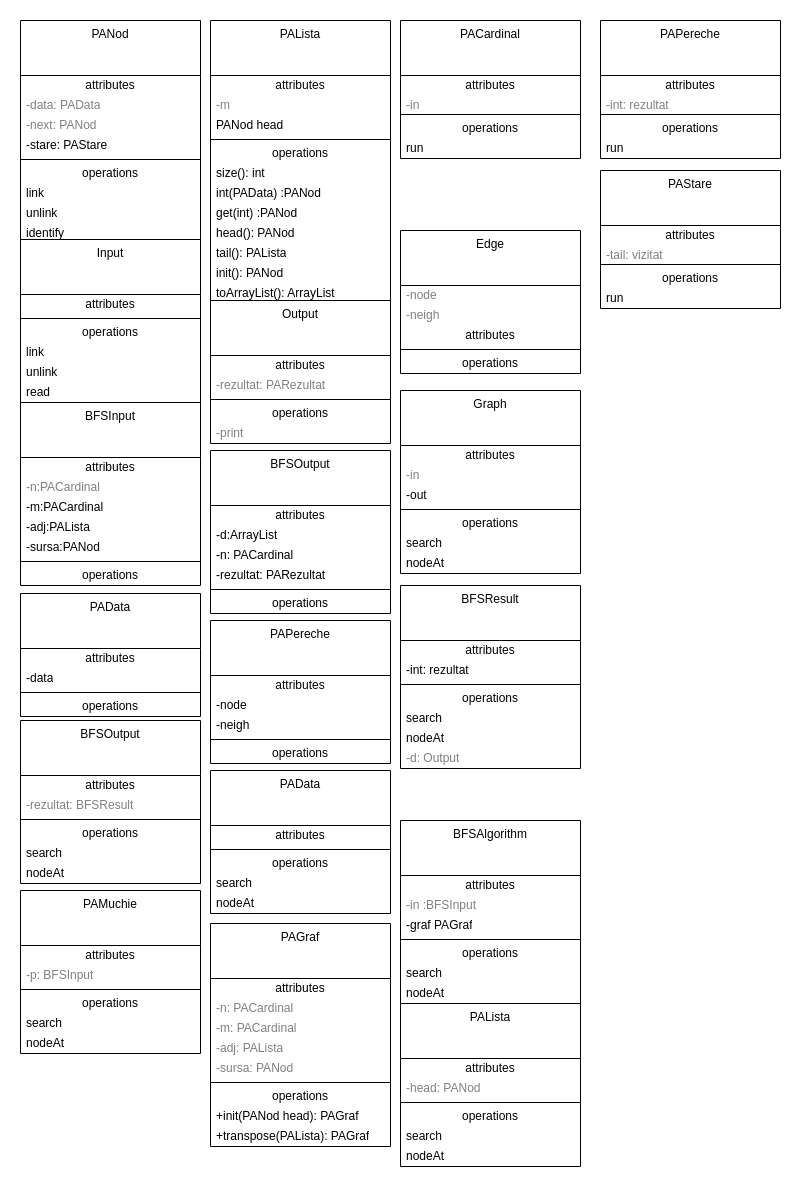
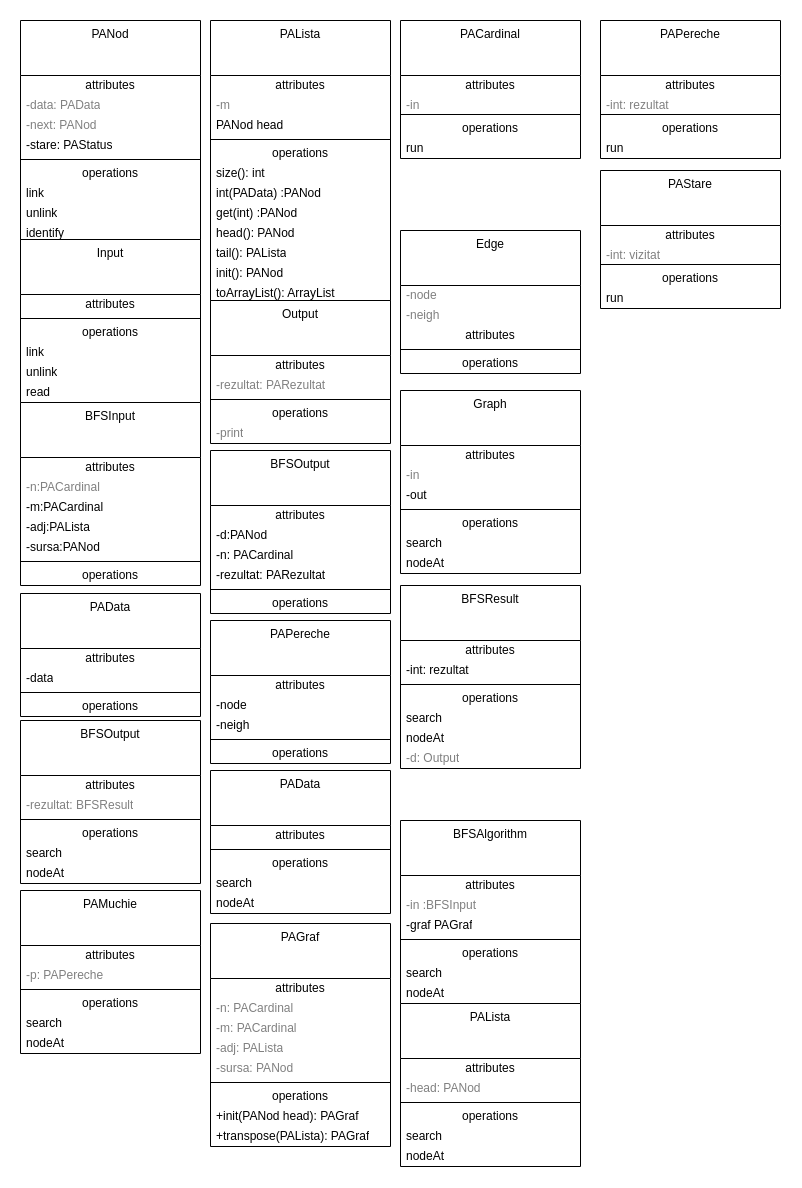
node "-stare: PAStare": label "-stare: PAStare" -> "-stare: PAStatus"
node "-tail: vizitat": label "-tail: vizitat" -> "-int: vizitat"
node "-d:ArrayList": label "-d:ArrayList" -> "-d:PANod"
node "-p: BFSInput": label "-p: BFSInput" -> "-p: PAPereche"
